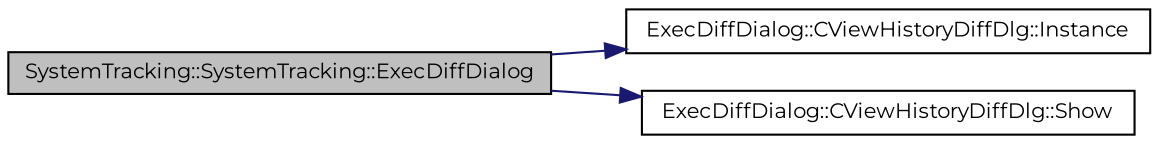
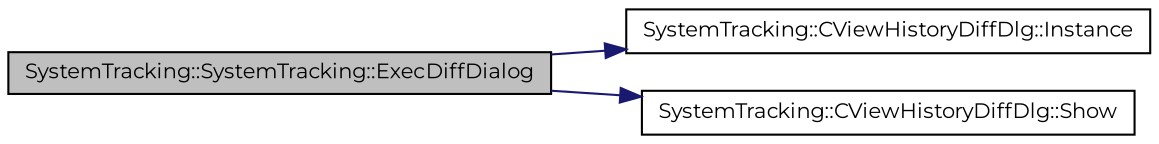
node "ExecDiffDialog::CViewHistoryDiffDlg::Instance": label "ExecDiffDialog::CViewHistoryDiffDlg::Instance" -> "SystemTracking::CViewHistoryDiffDlg::Instance"
node "ExecDiffDialog::CViewHistoryDiffDlg::Show": label "ExecDiffDialog::CViewHistoryDiffDlg::Show" -> "SystemTracking::CViewHistoryDiffDlg::Show"
